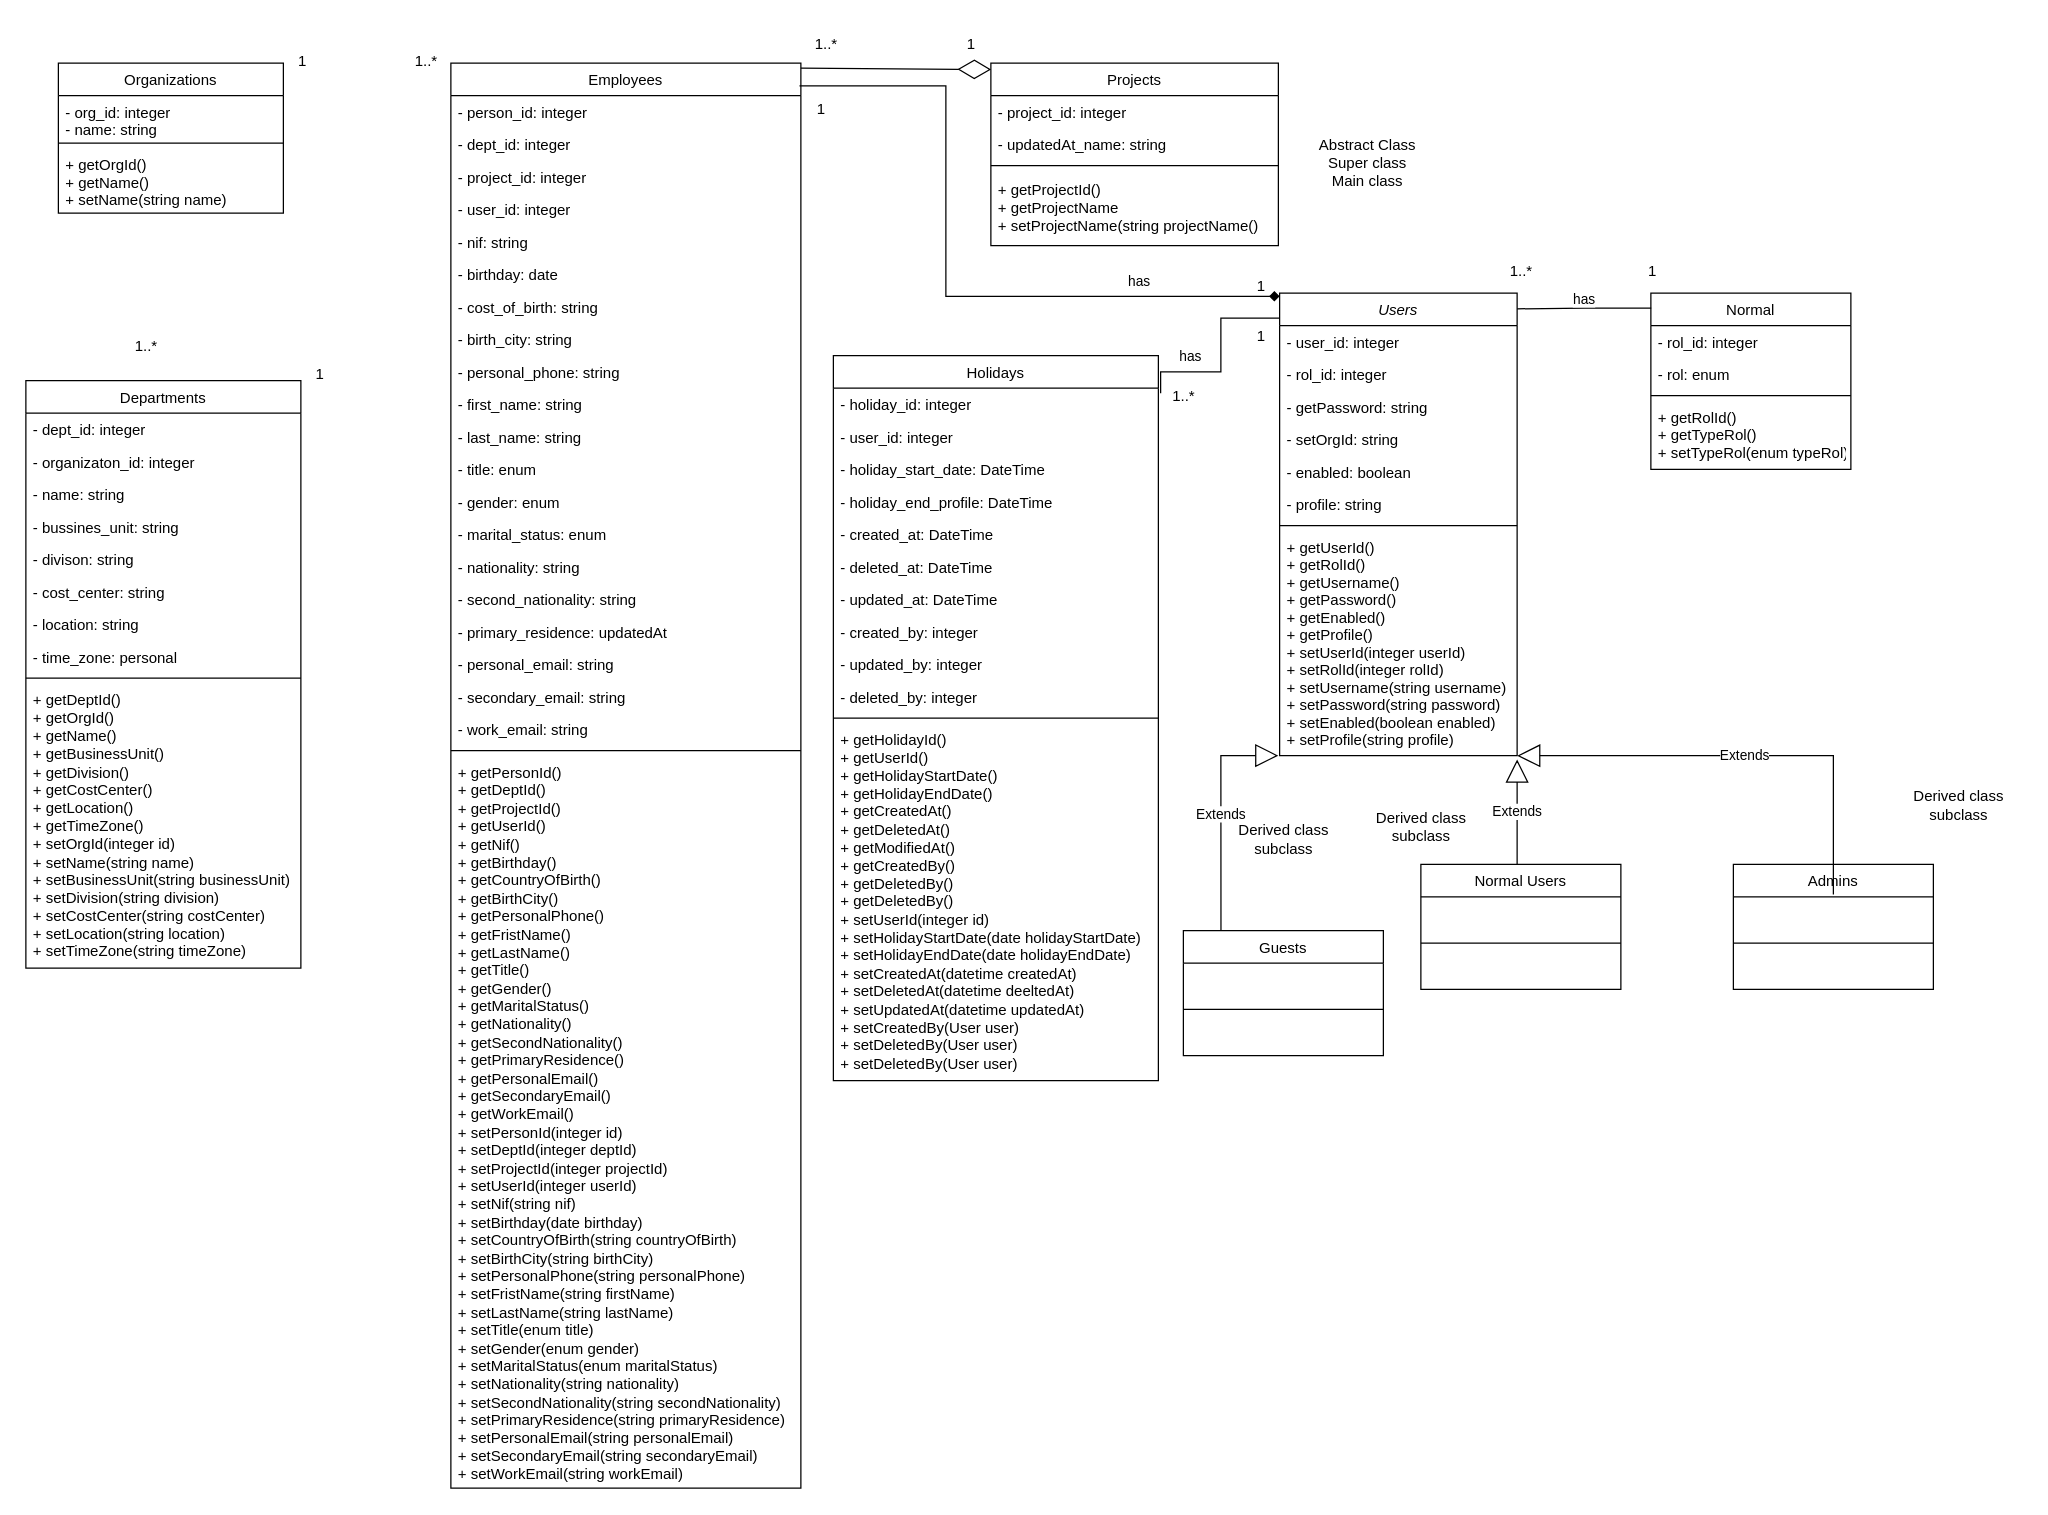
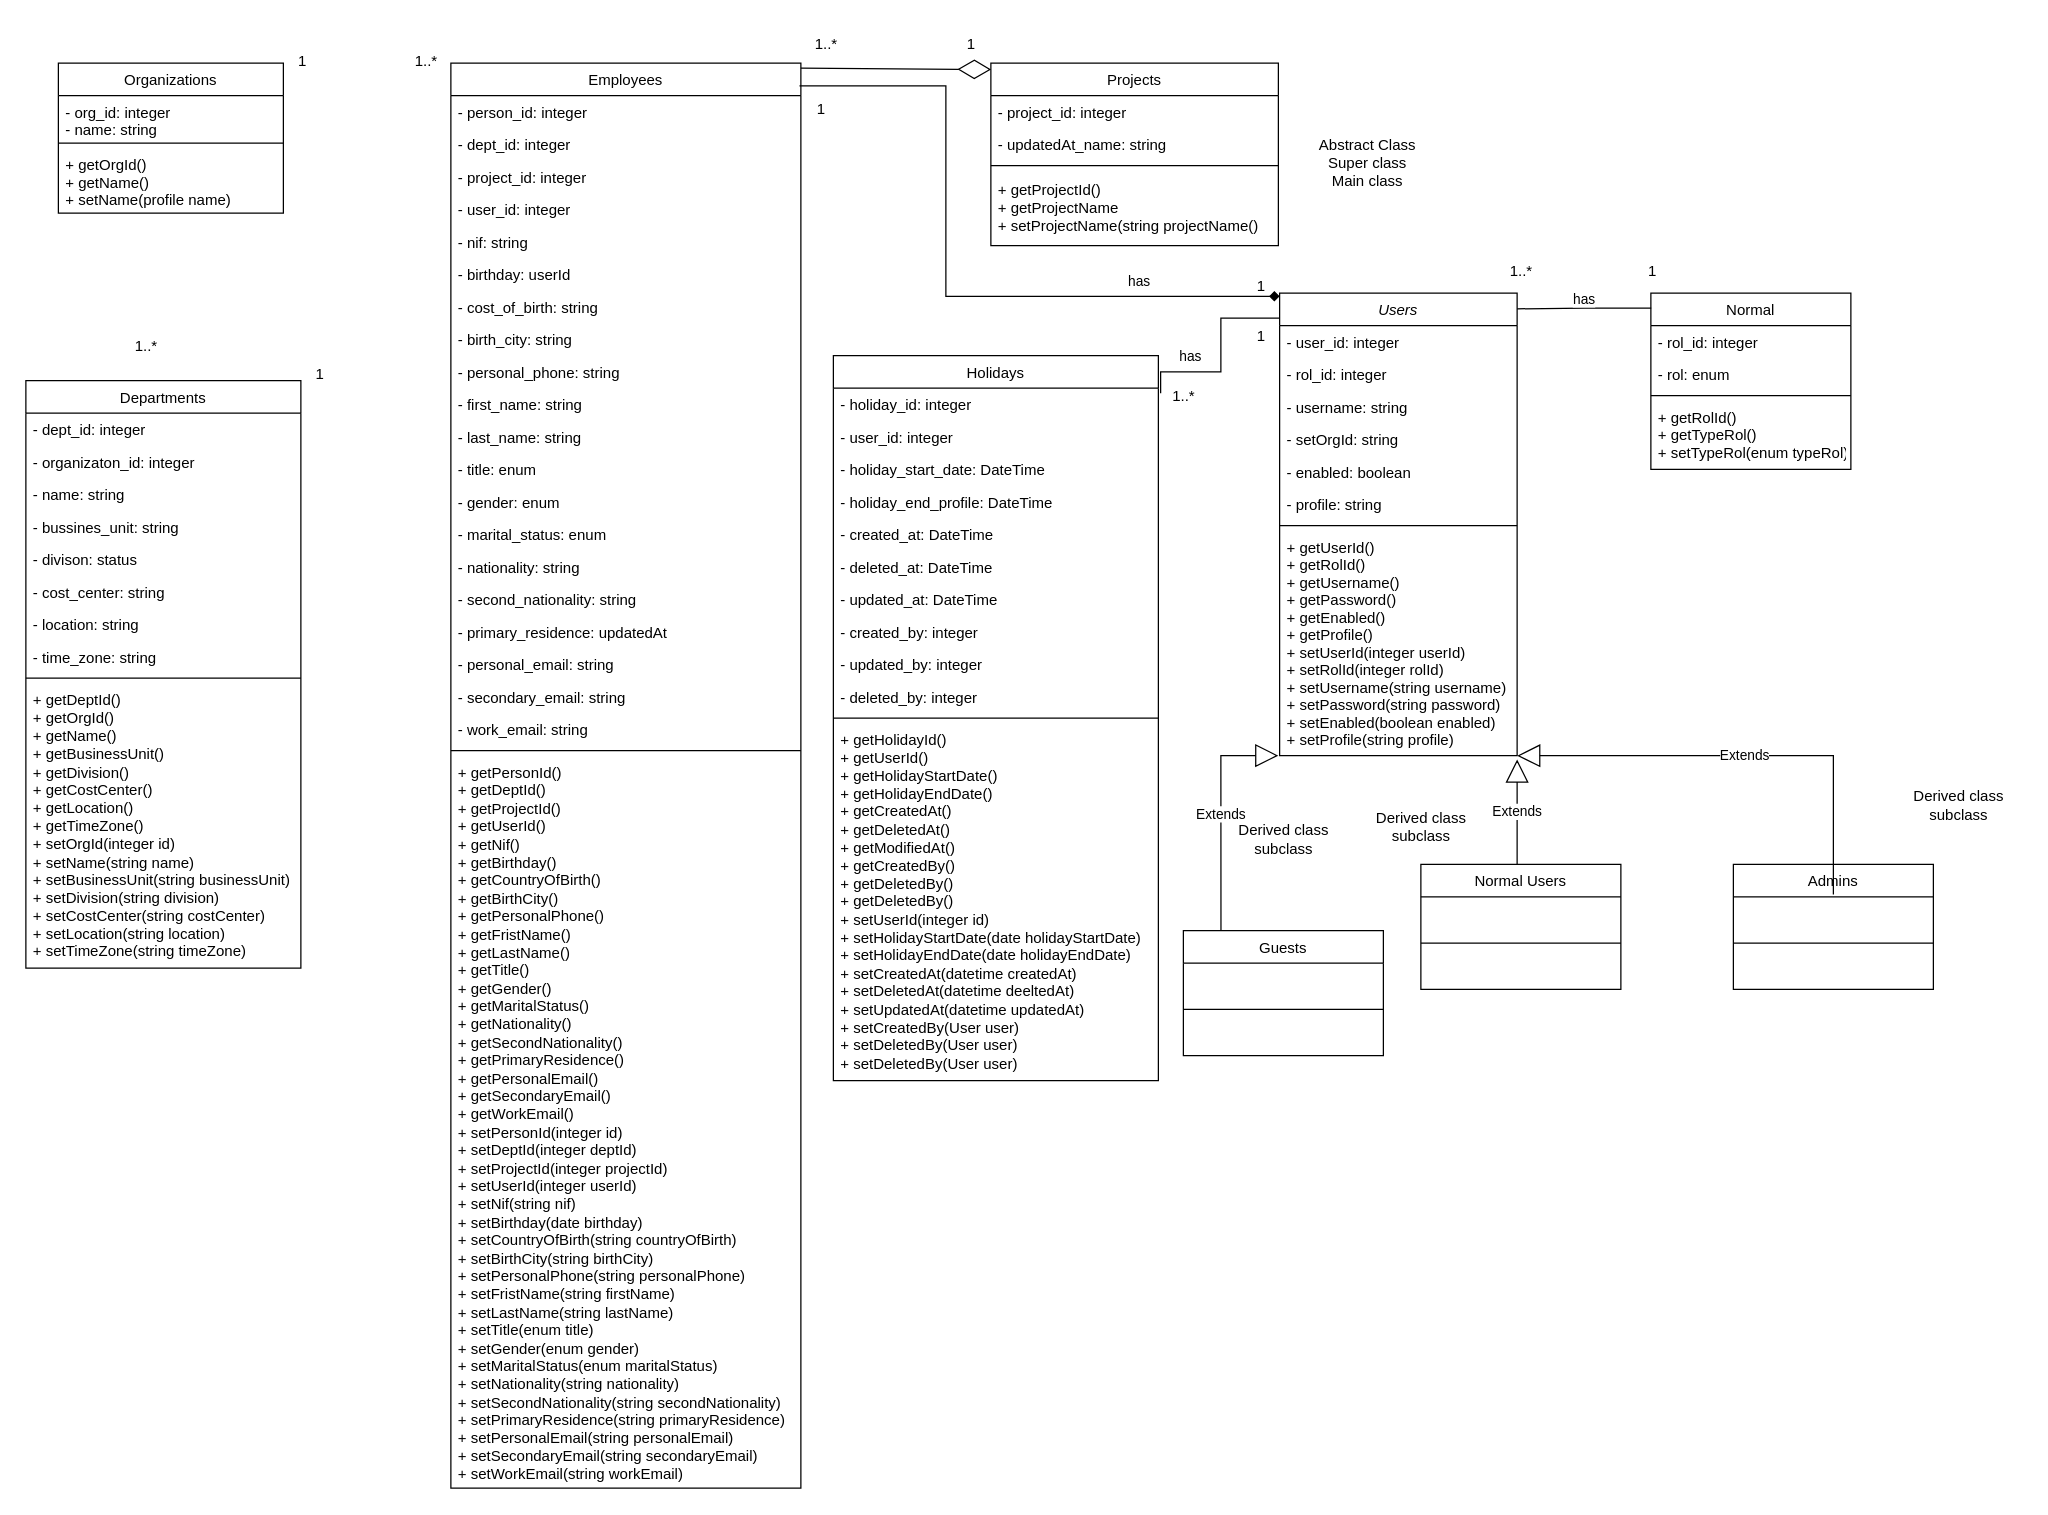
node "+ getOrgId() + getName() + setName(string name)": label "+ getOrgId() + getName() + setName(string name)" -> "+ getOrgId() + getName() + setName(profile name)"
node "- birthday: date": label "- birthday: date" -> "- birthday: userId"
node "- getPassword: string": label "- getPassword: string" -> "- username: string"
node "- divison: string": label "- divison: string" -> "- divison: status"
node "- time_zone: personal": label "- time_zone: personal" -> "- time_zone: string"
